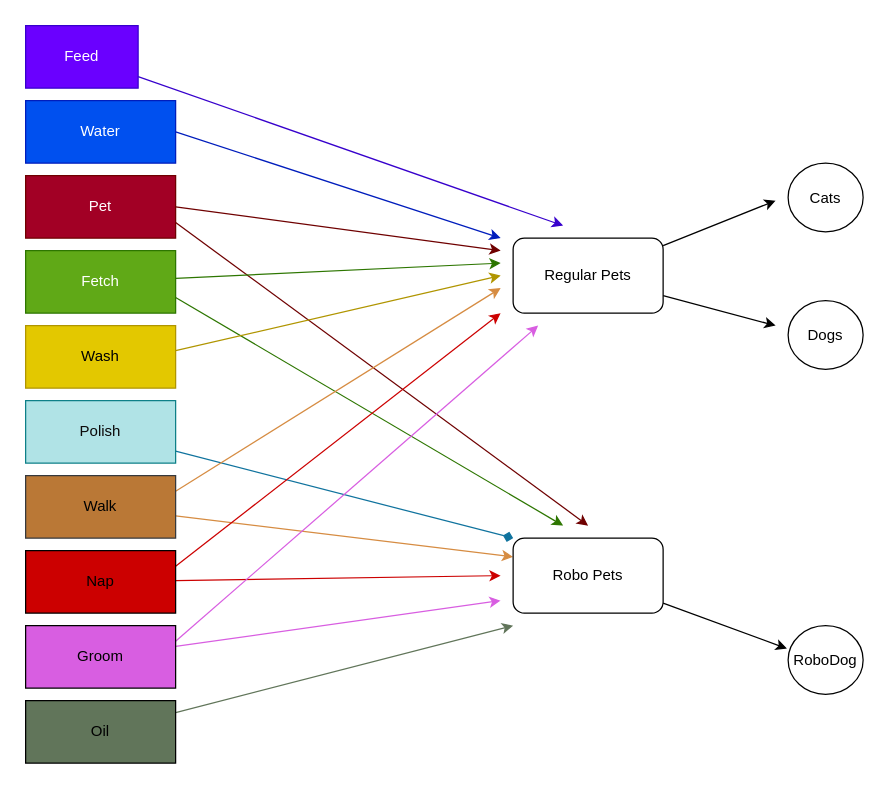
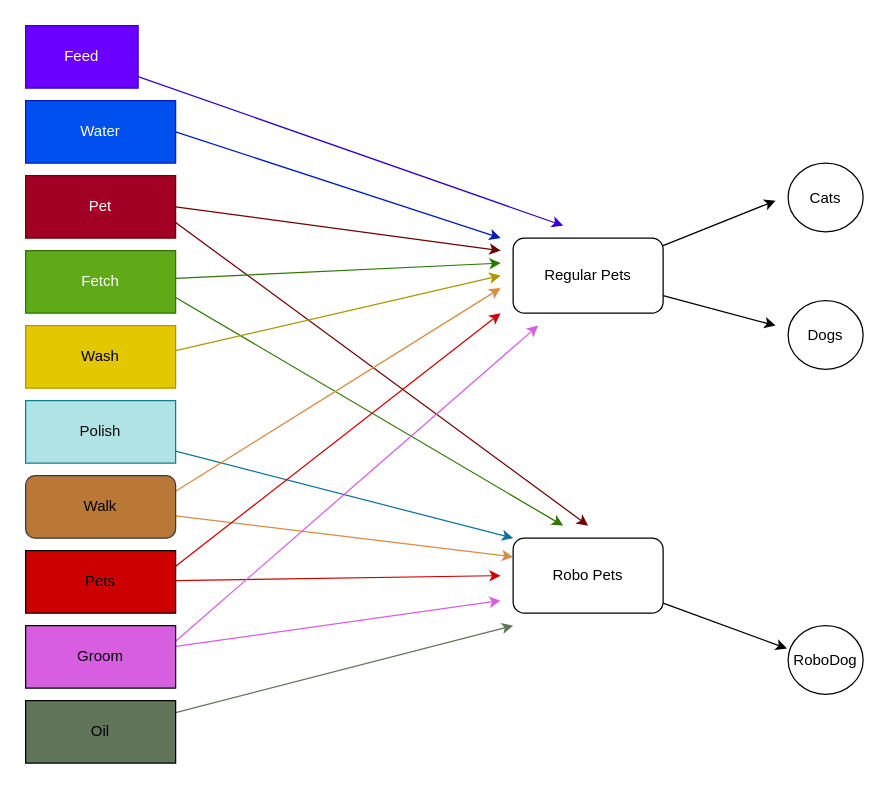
node "Walk": shape rectangle -> rounded rectangle
edge "Polish" -> "Robo Pets": arrowhead diamond -> classic
node "Nap": label "Nap" -> "Pets"
